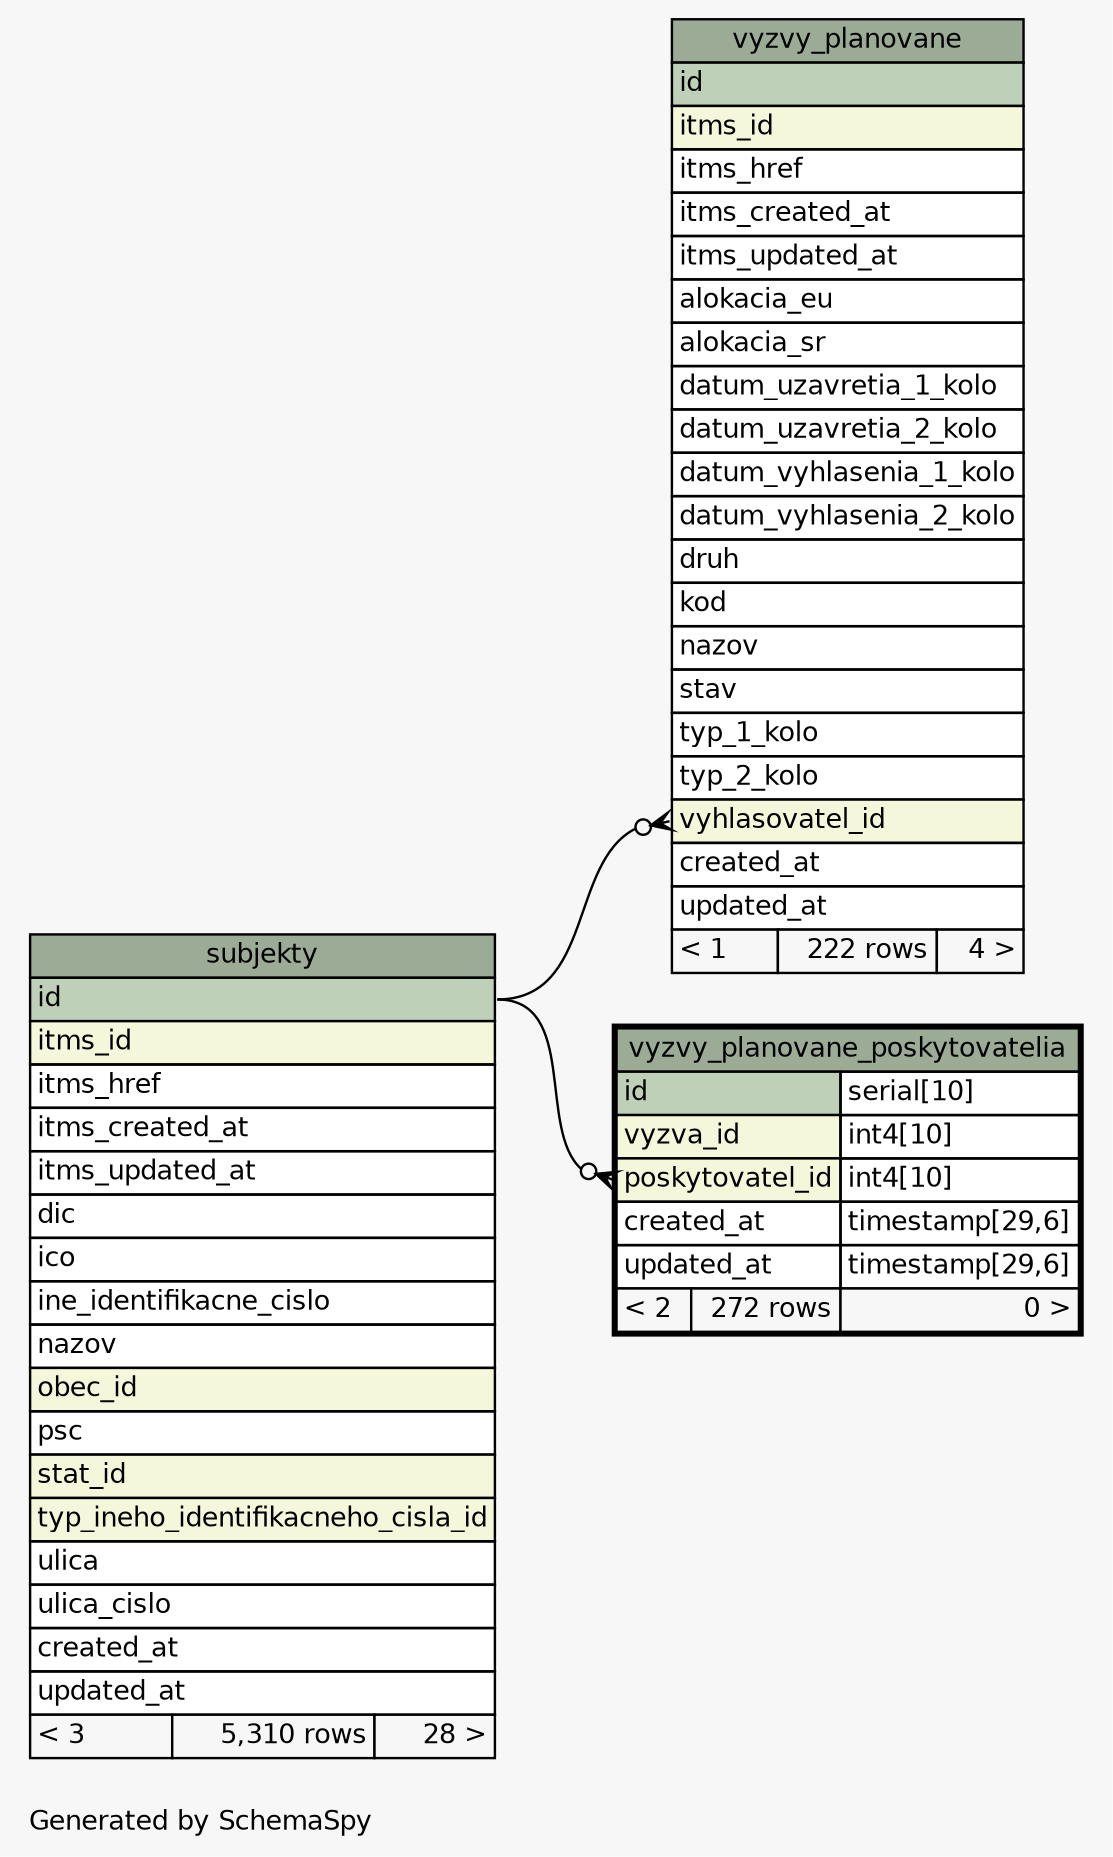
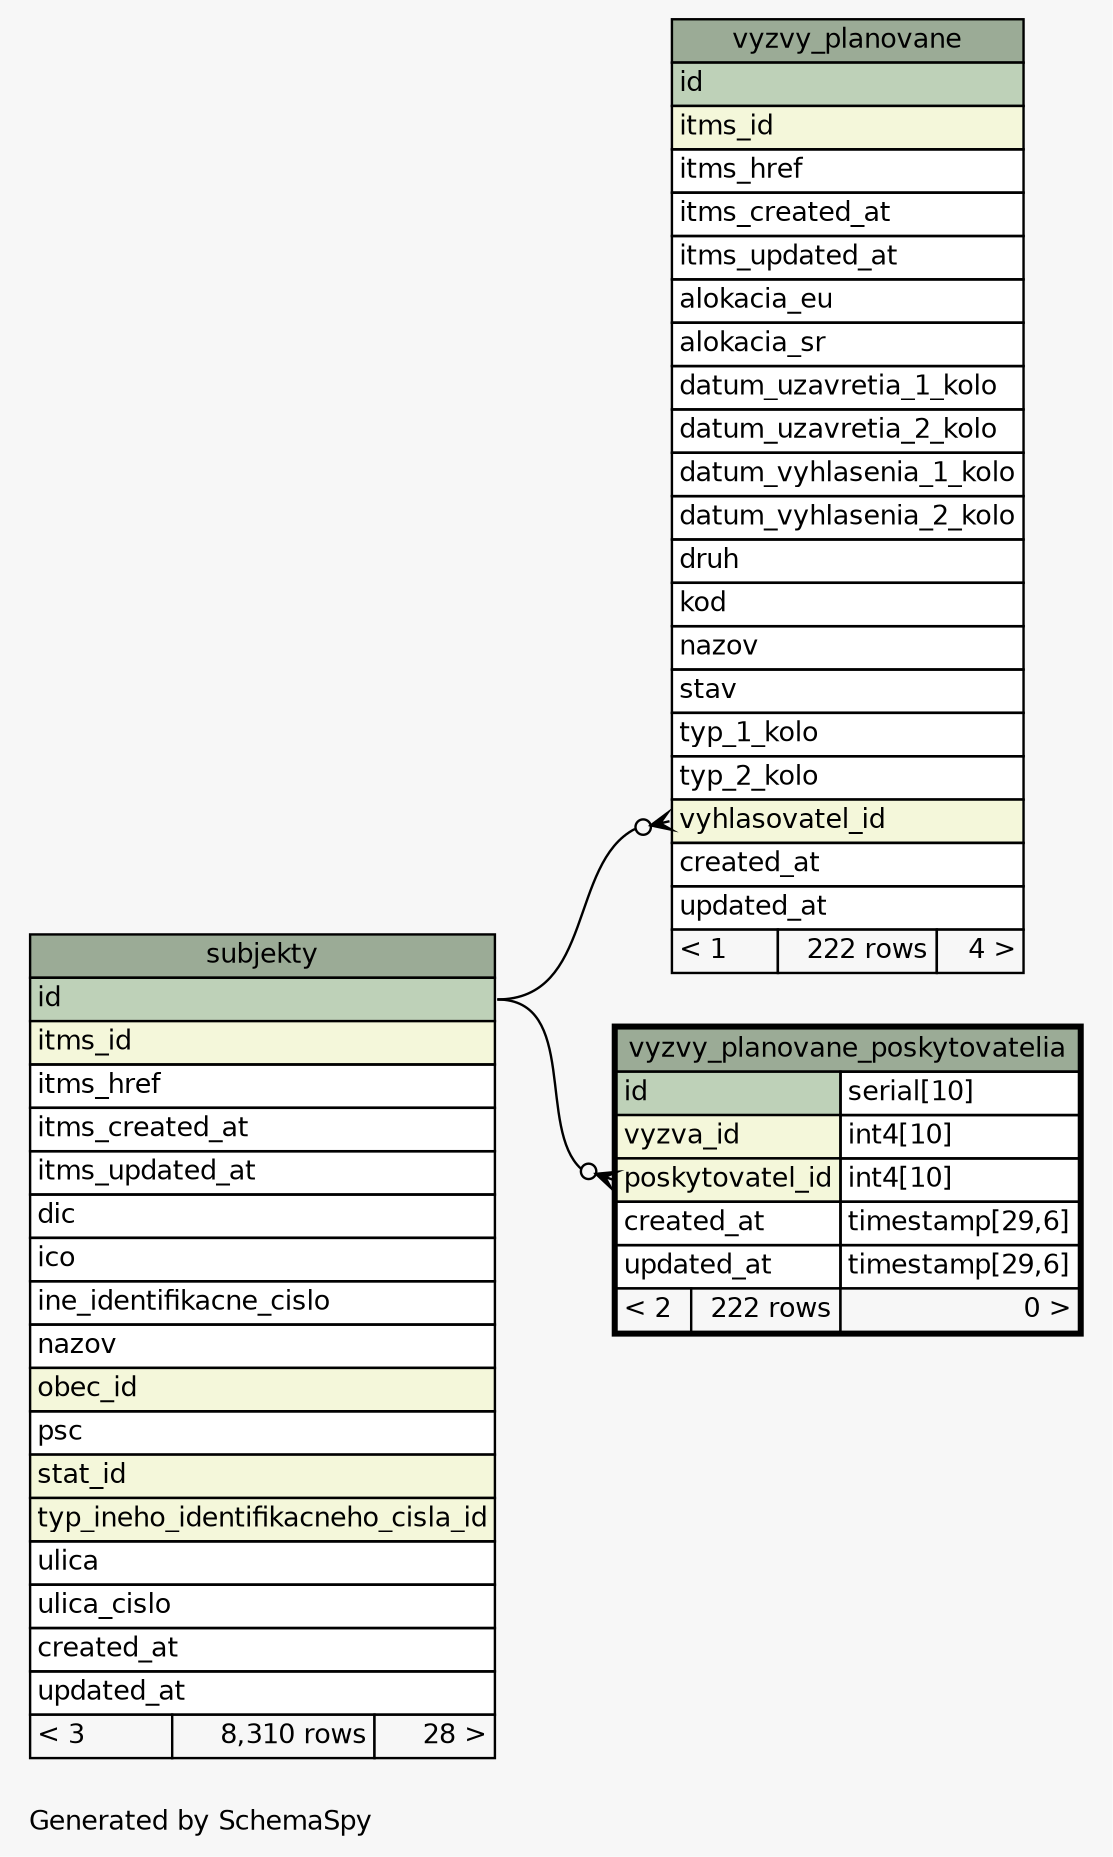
node "vyzvy_planovane_poskytovatelia": text "272 rows" -> "222 rows"
node "subjekty": text "5,310 rows" -> "8,310 rows"
